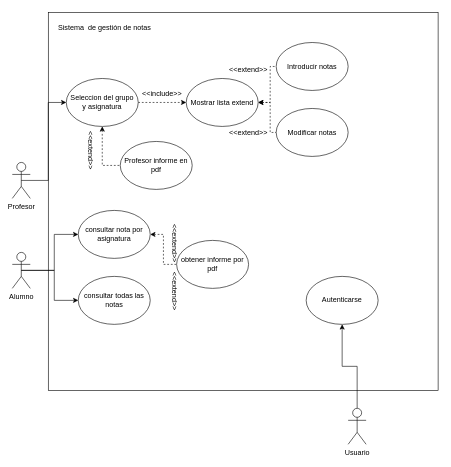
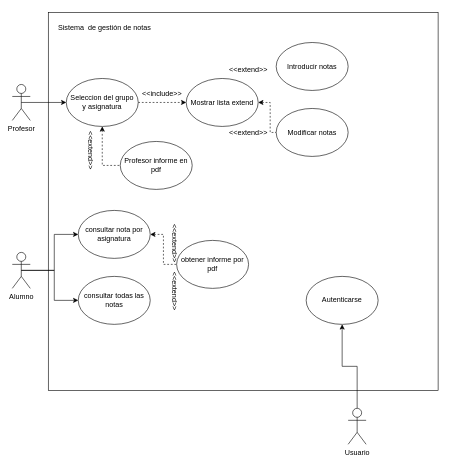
edge "Introducir notas" -> "Mostrar lista extend": removed
node "Profesor": moved (21, 180) -> (21, 102)
